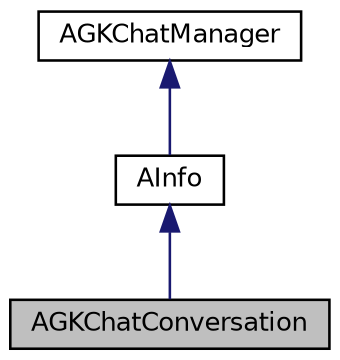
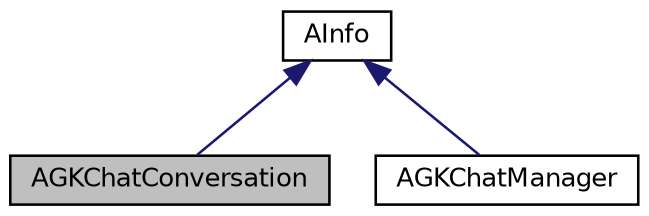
edge "AInfo" -> "AGKChatManager": reversed
